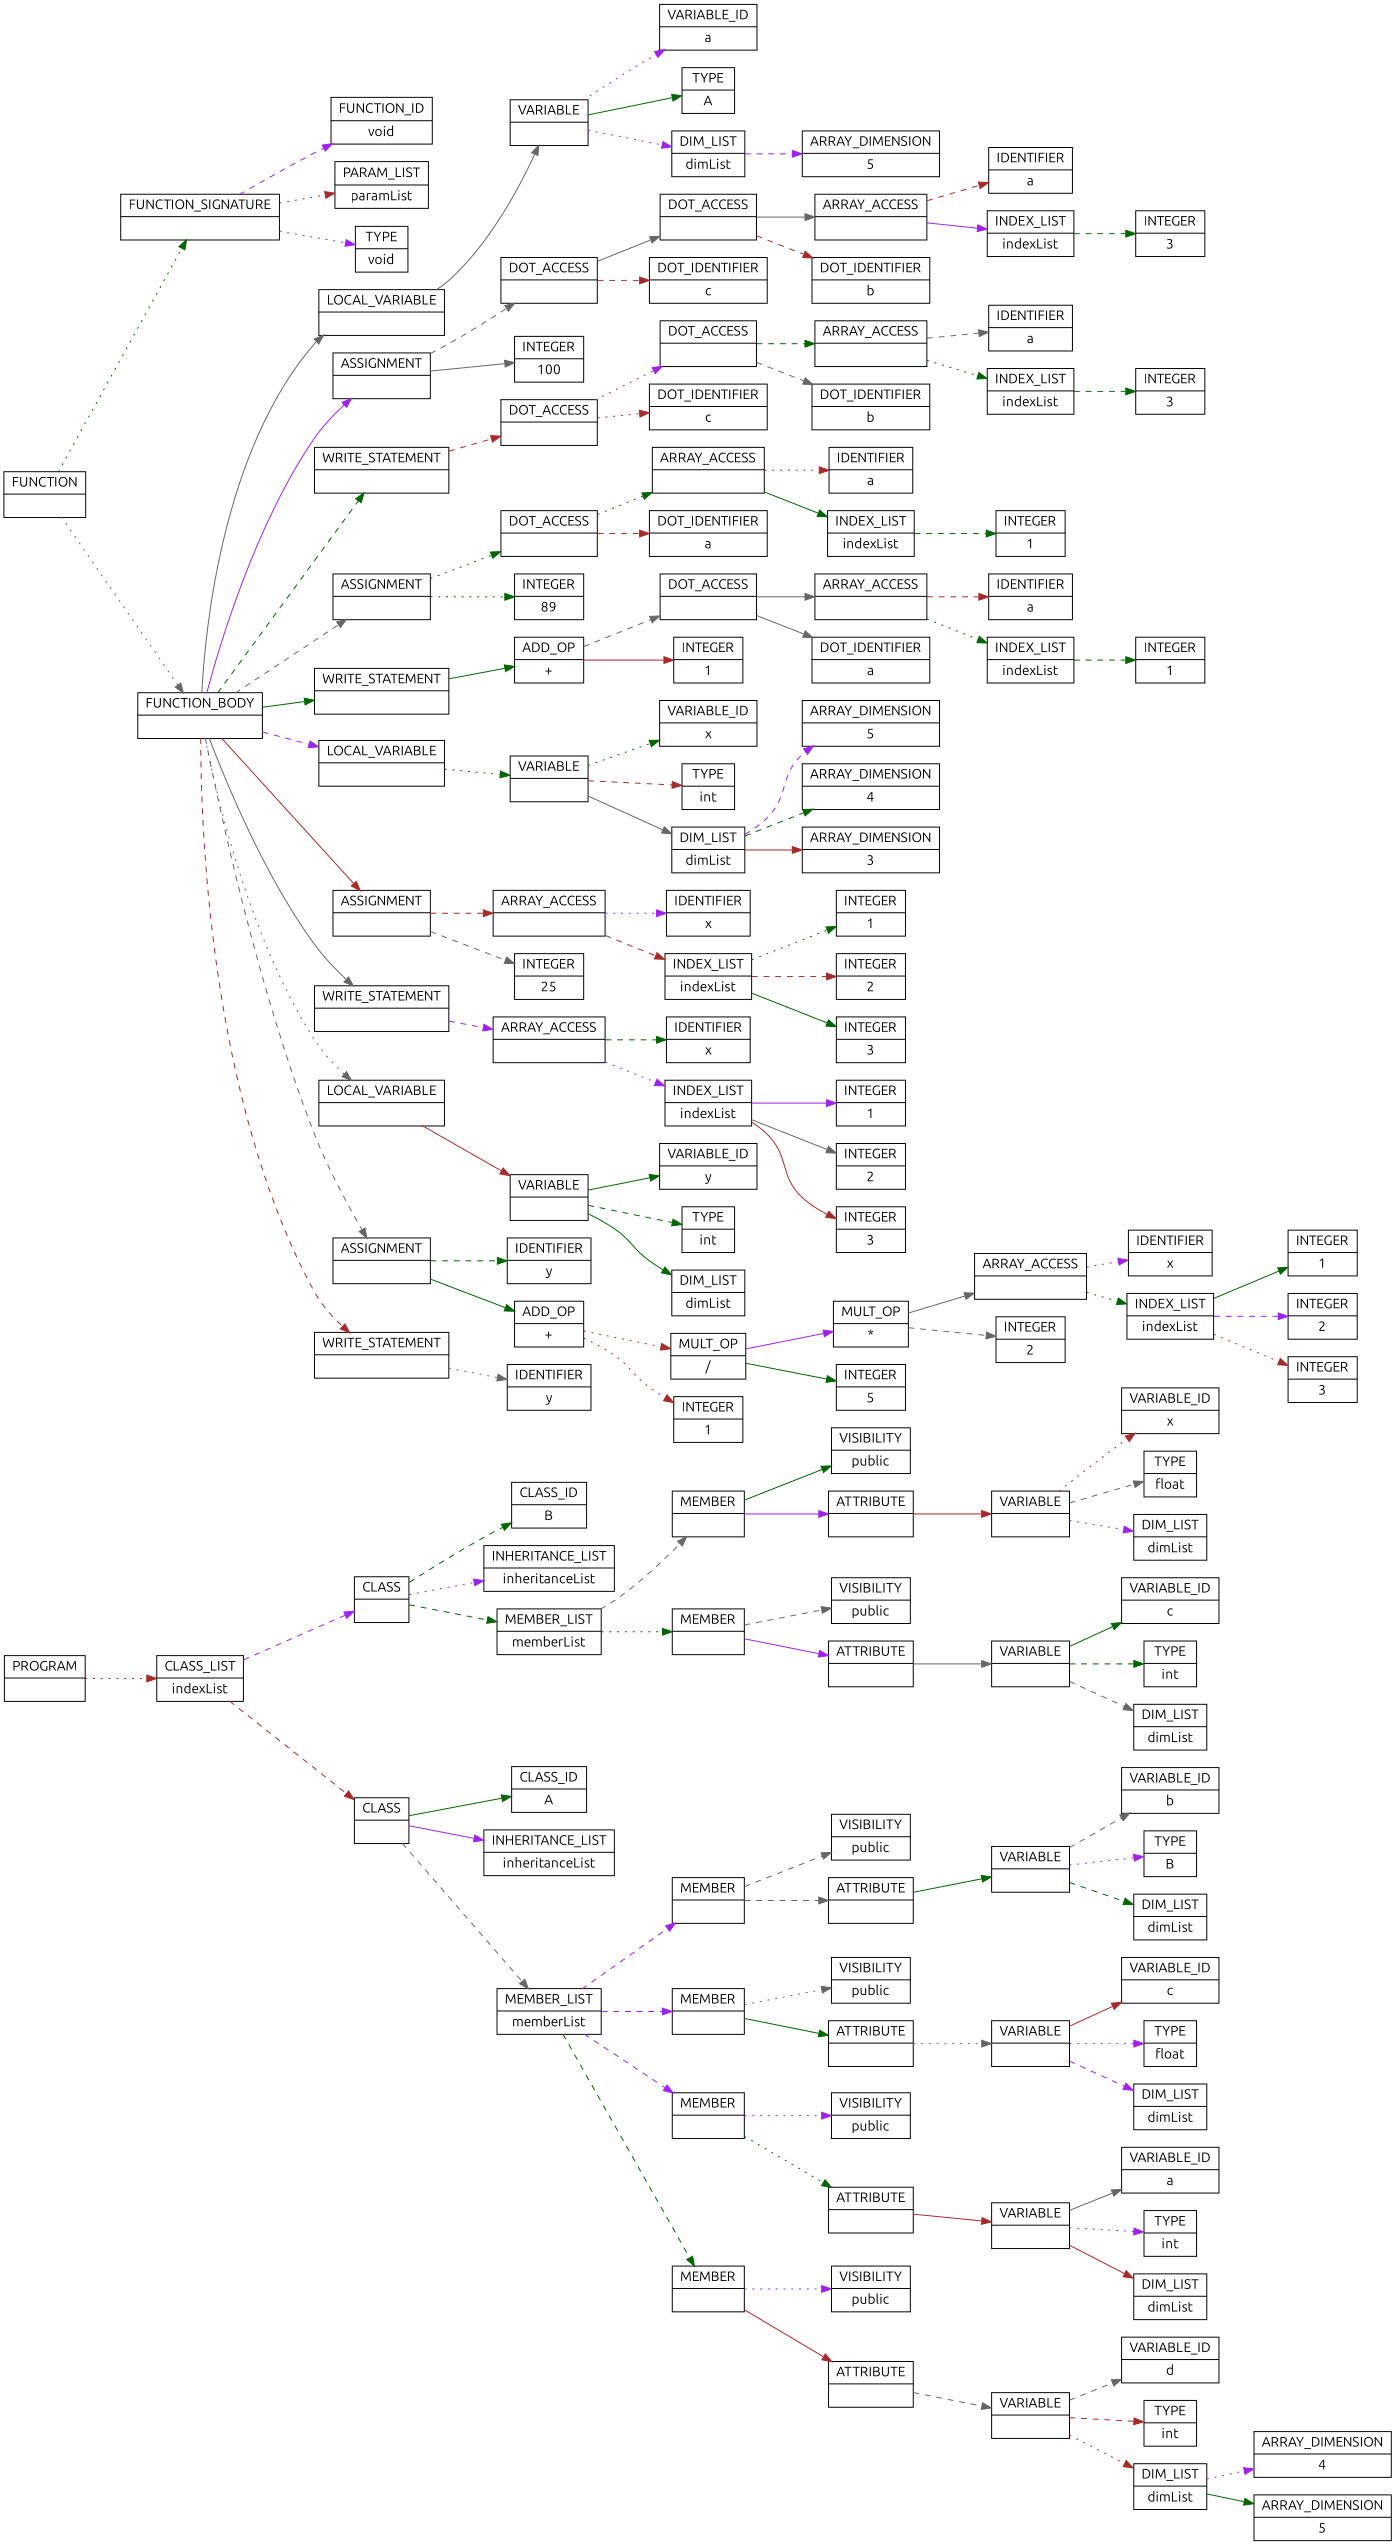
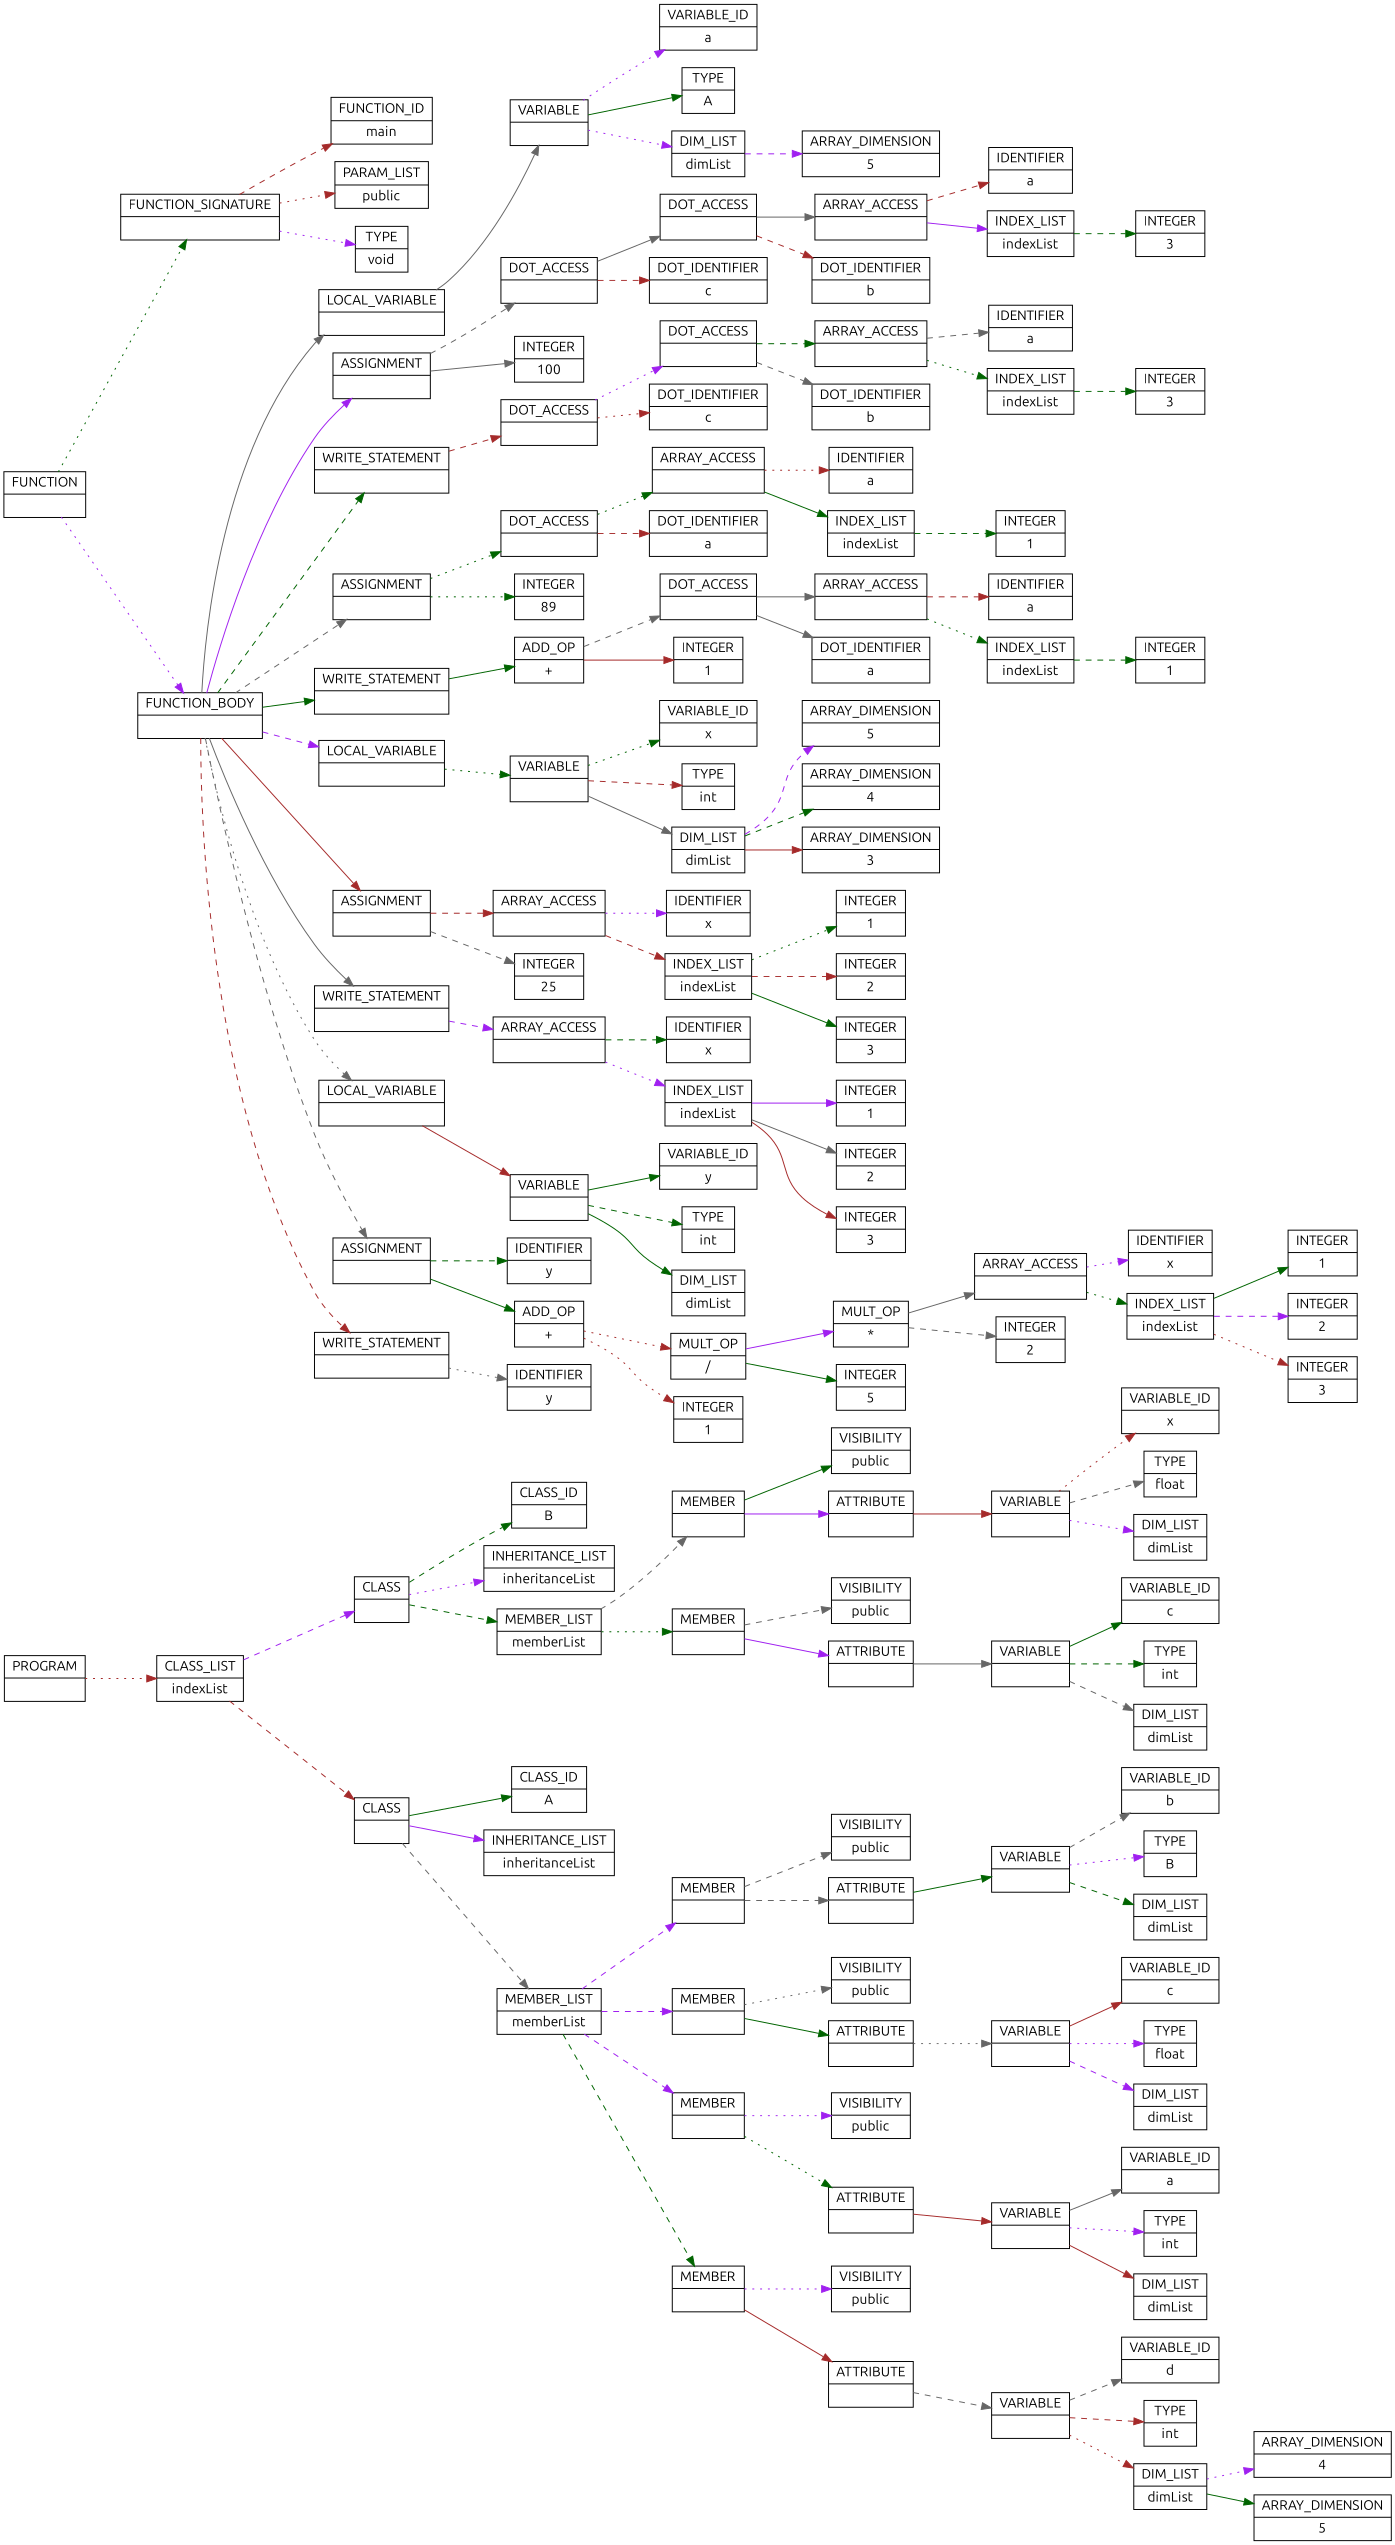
node "FUNCTION_ID": text "void" -> "main"
edge "FUNCTION_SIGNATURE" -> "FUNCTION_ID": color purple -> brown
node "PARAM_LIST": text "paramList" -> "public"
edge "FUNCTION" -> "FUNCTION_BODY": color gray40 -> purple
